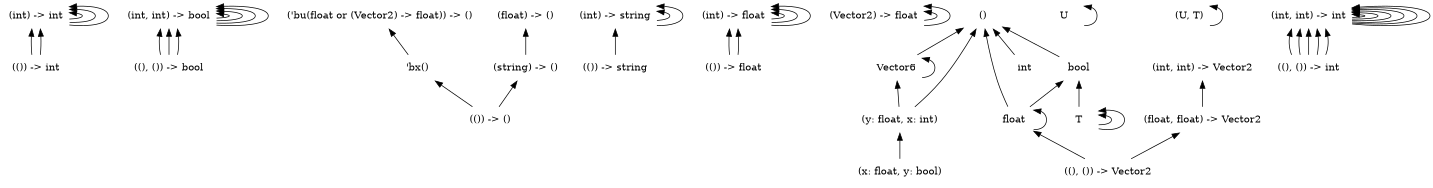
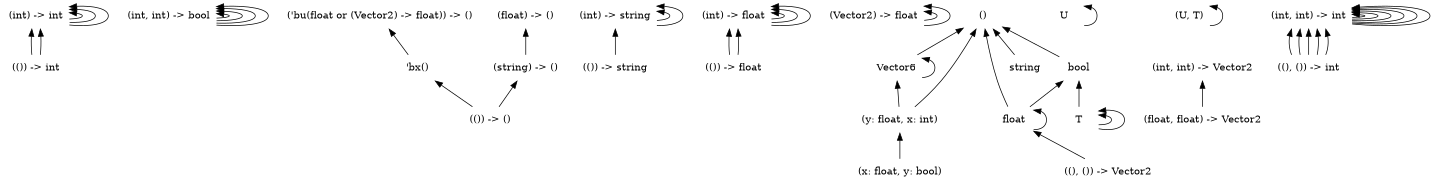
node "((), ()) -> bool": removed
node "int": label "int" -> "string"
edge "((), ()) -> Vector2" -> "(float, float) -> Vector2": removed
